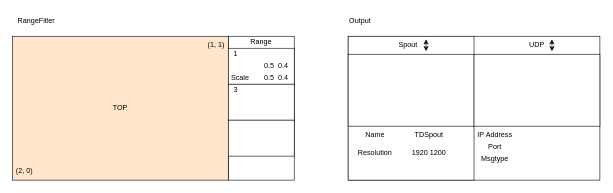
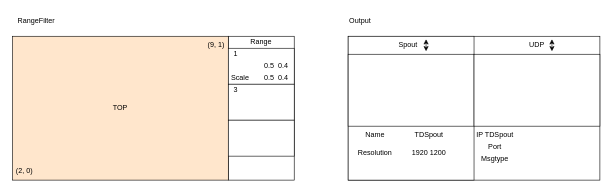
node "(1, 1)": label "(1, 1)" -> "(9, 1)"
node "IP Address": label "IP Address" -> "IP TDSpout"
